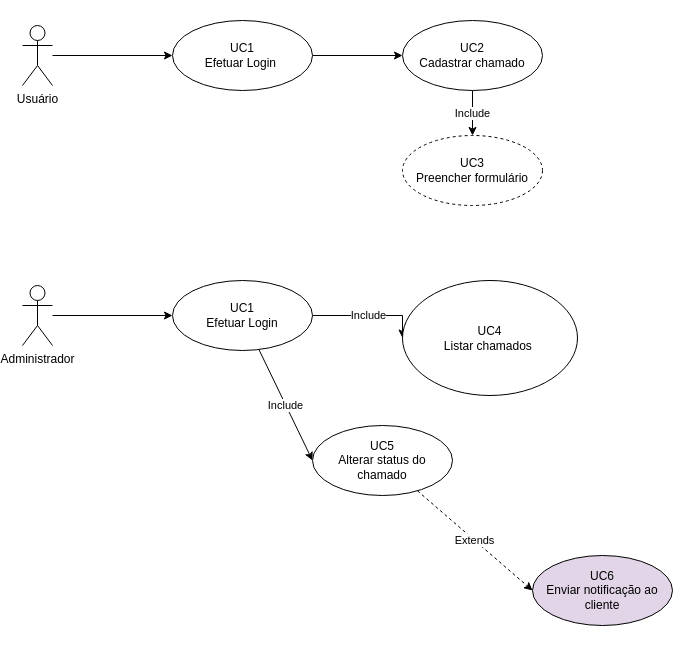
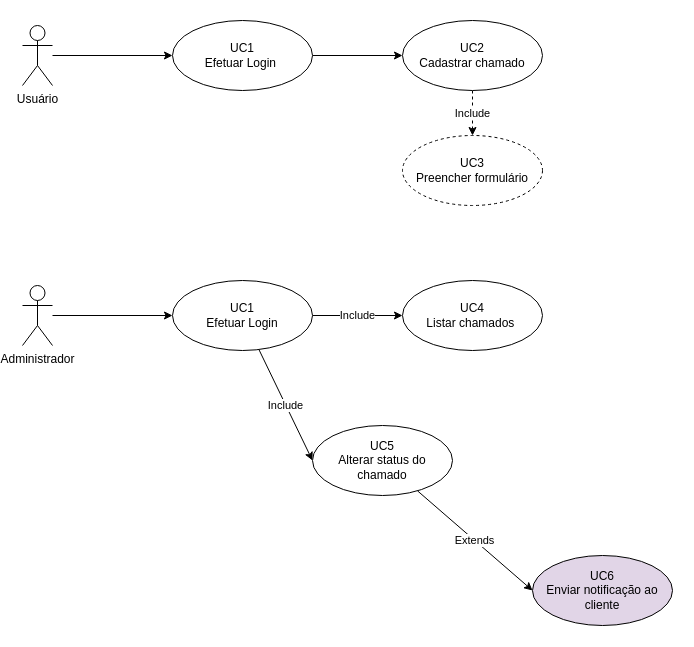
edge "UC2 Cadastrar chamado" -> "UC3 Preencher formulário": style solid -> dashed
node "UC4 Listar chamados": size 175x115 -> 140x70
edge "UC5 Alterar status do chamado" -> "UC6 Enviar notificação ao cliente": style dashed -> solid
